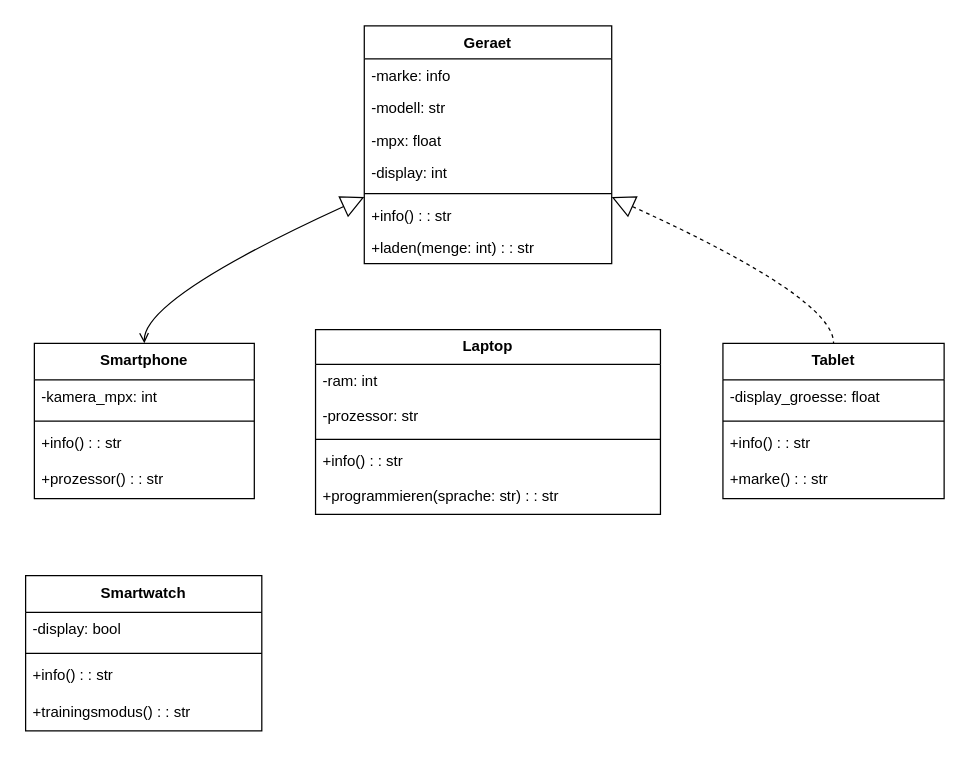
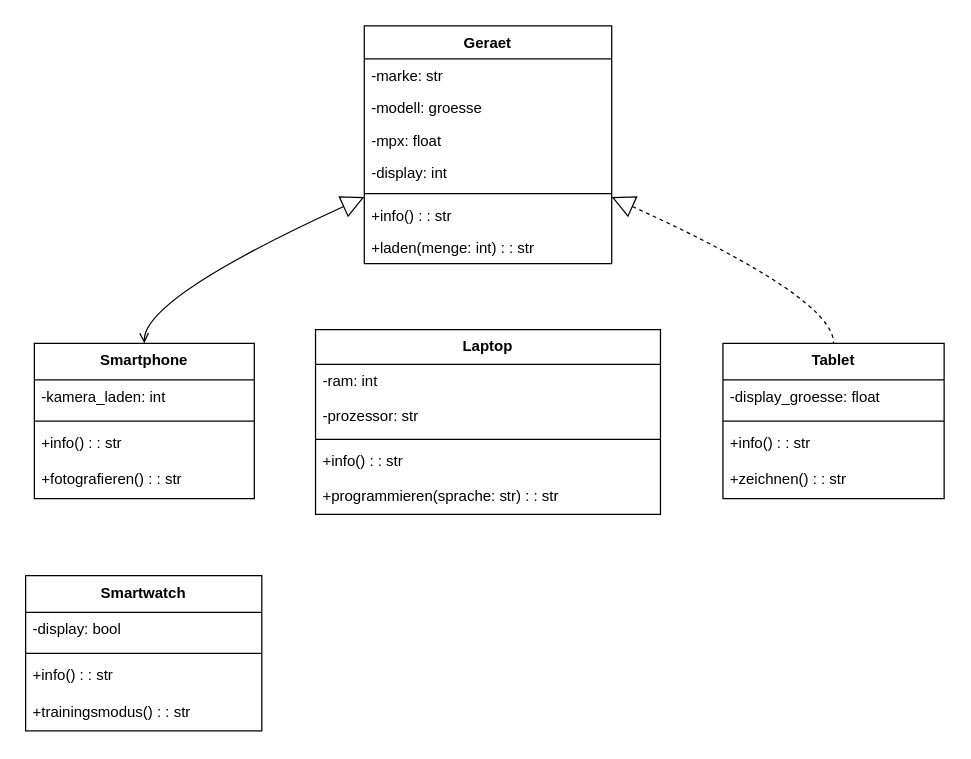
node "-marke: info": label "-marke: info" -> "-marke: str"
node "-modell: str": label "-modell: str" -> "-modell: groesse"
node "-kamera_mpx: int": label "-kamera_mpx: int" -> "-kamera_laden: int"
node "+prozessor() : : str": label "+prozessor() : : str" -> "+fotografieren() : : str"
node "+marke() : : str": label "+marke() : : str" -> "+zeichnen() : : str"
